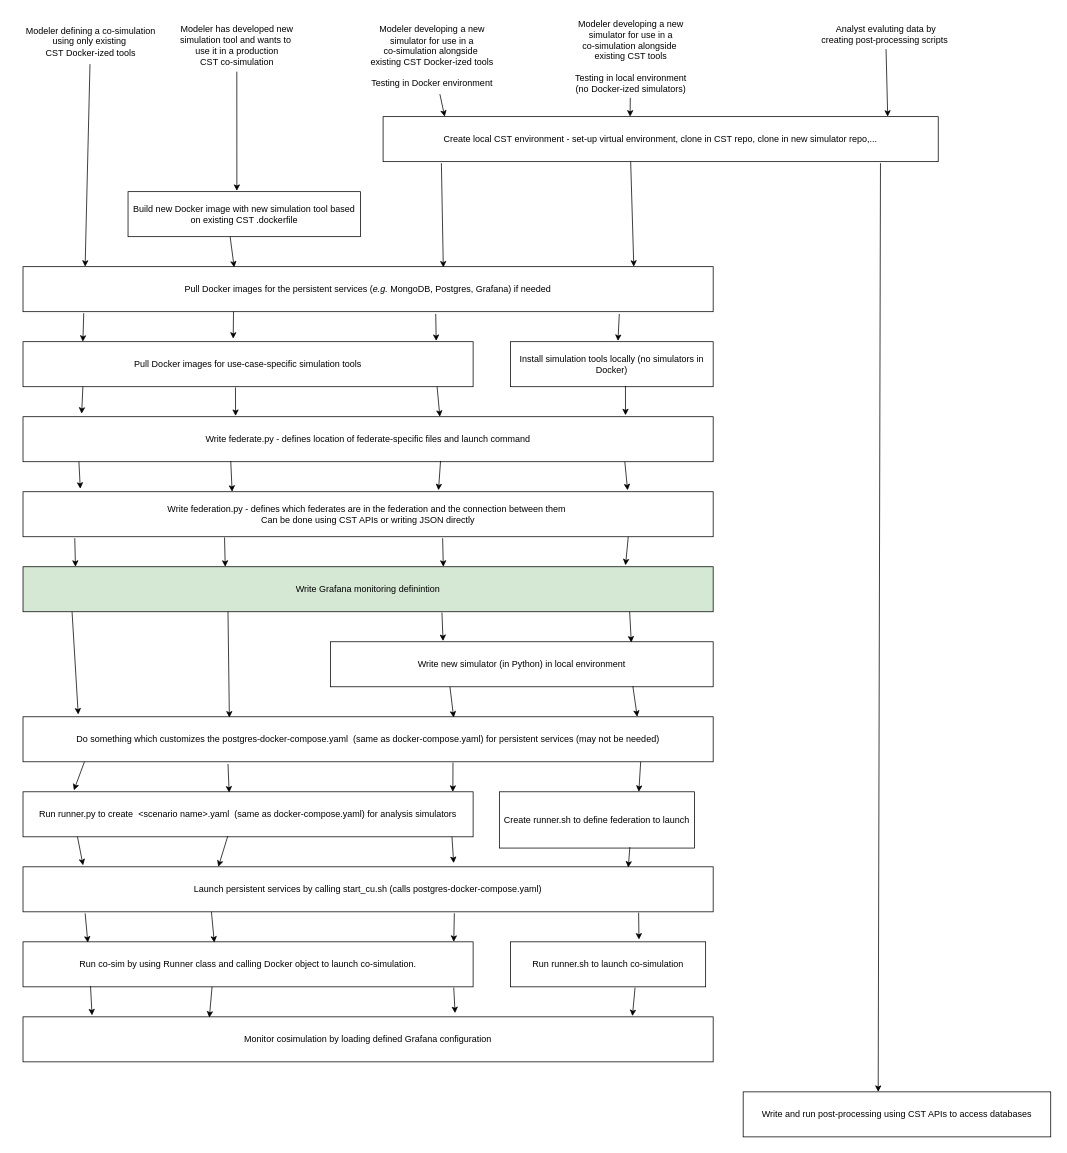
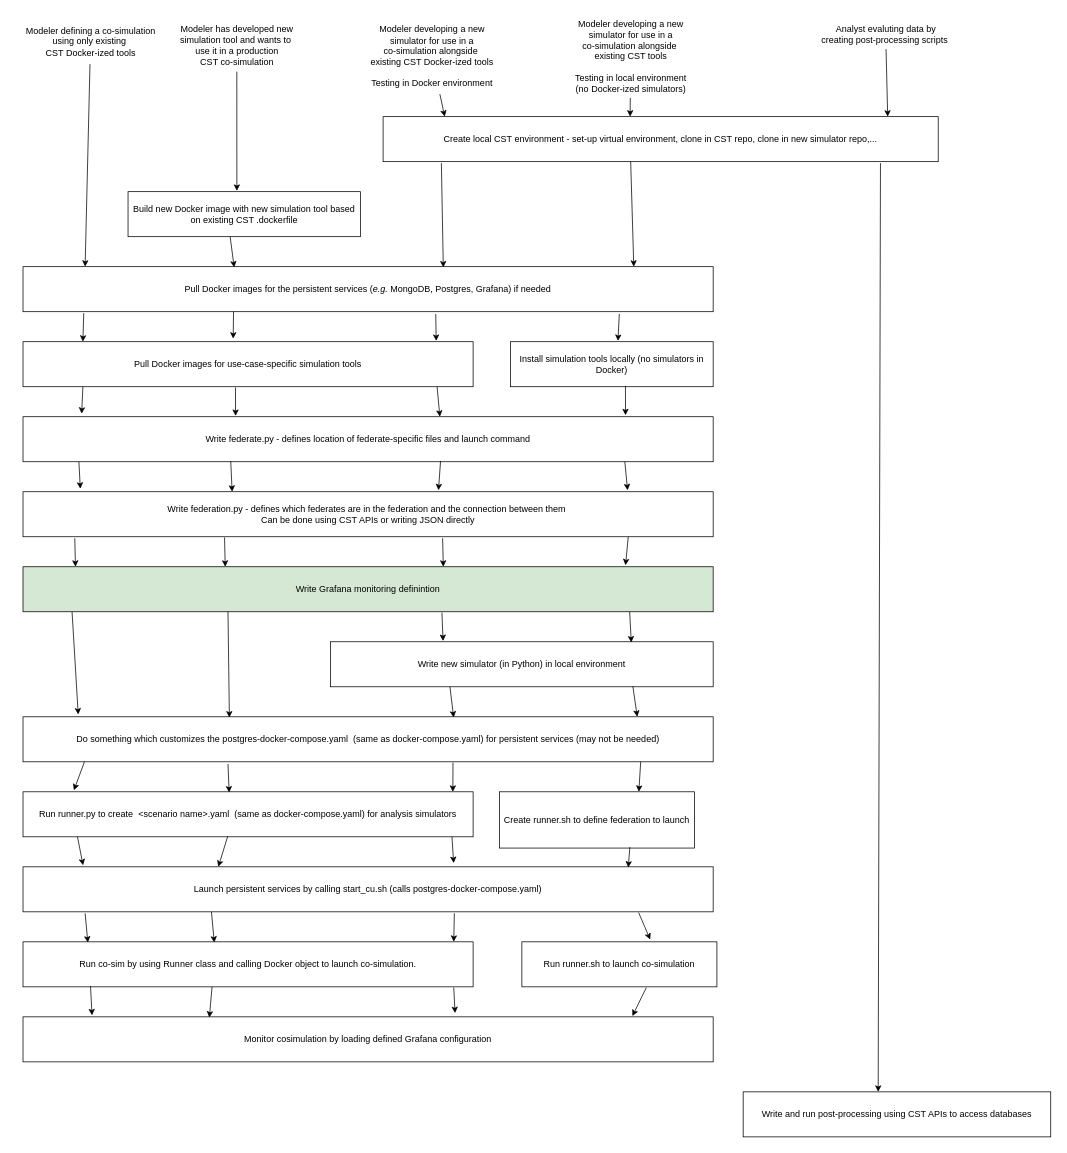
node "Run runner.sh to launch co-simulation": moved (608, 964) -> (619, 964)
